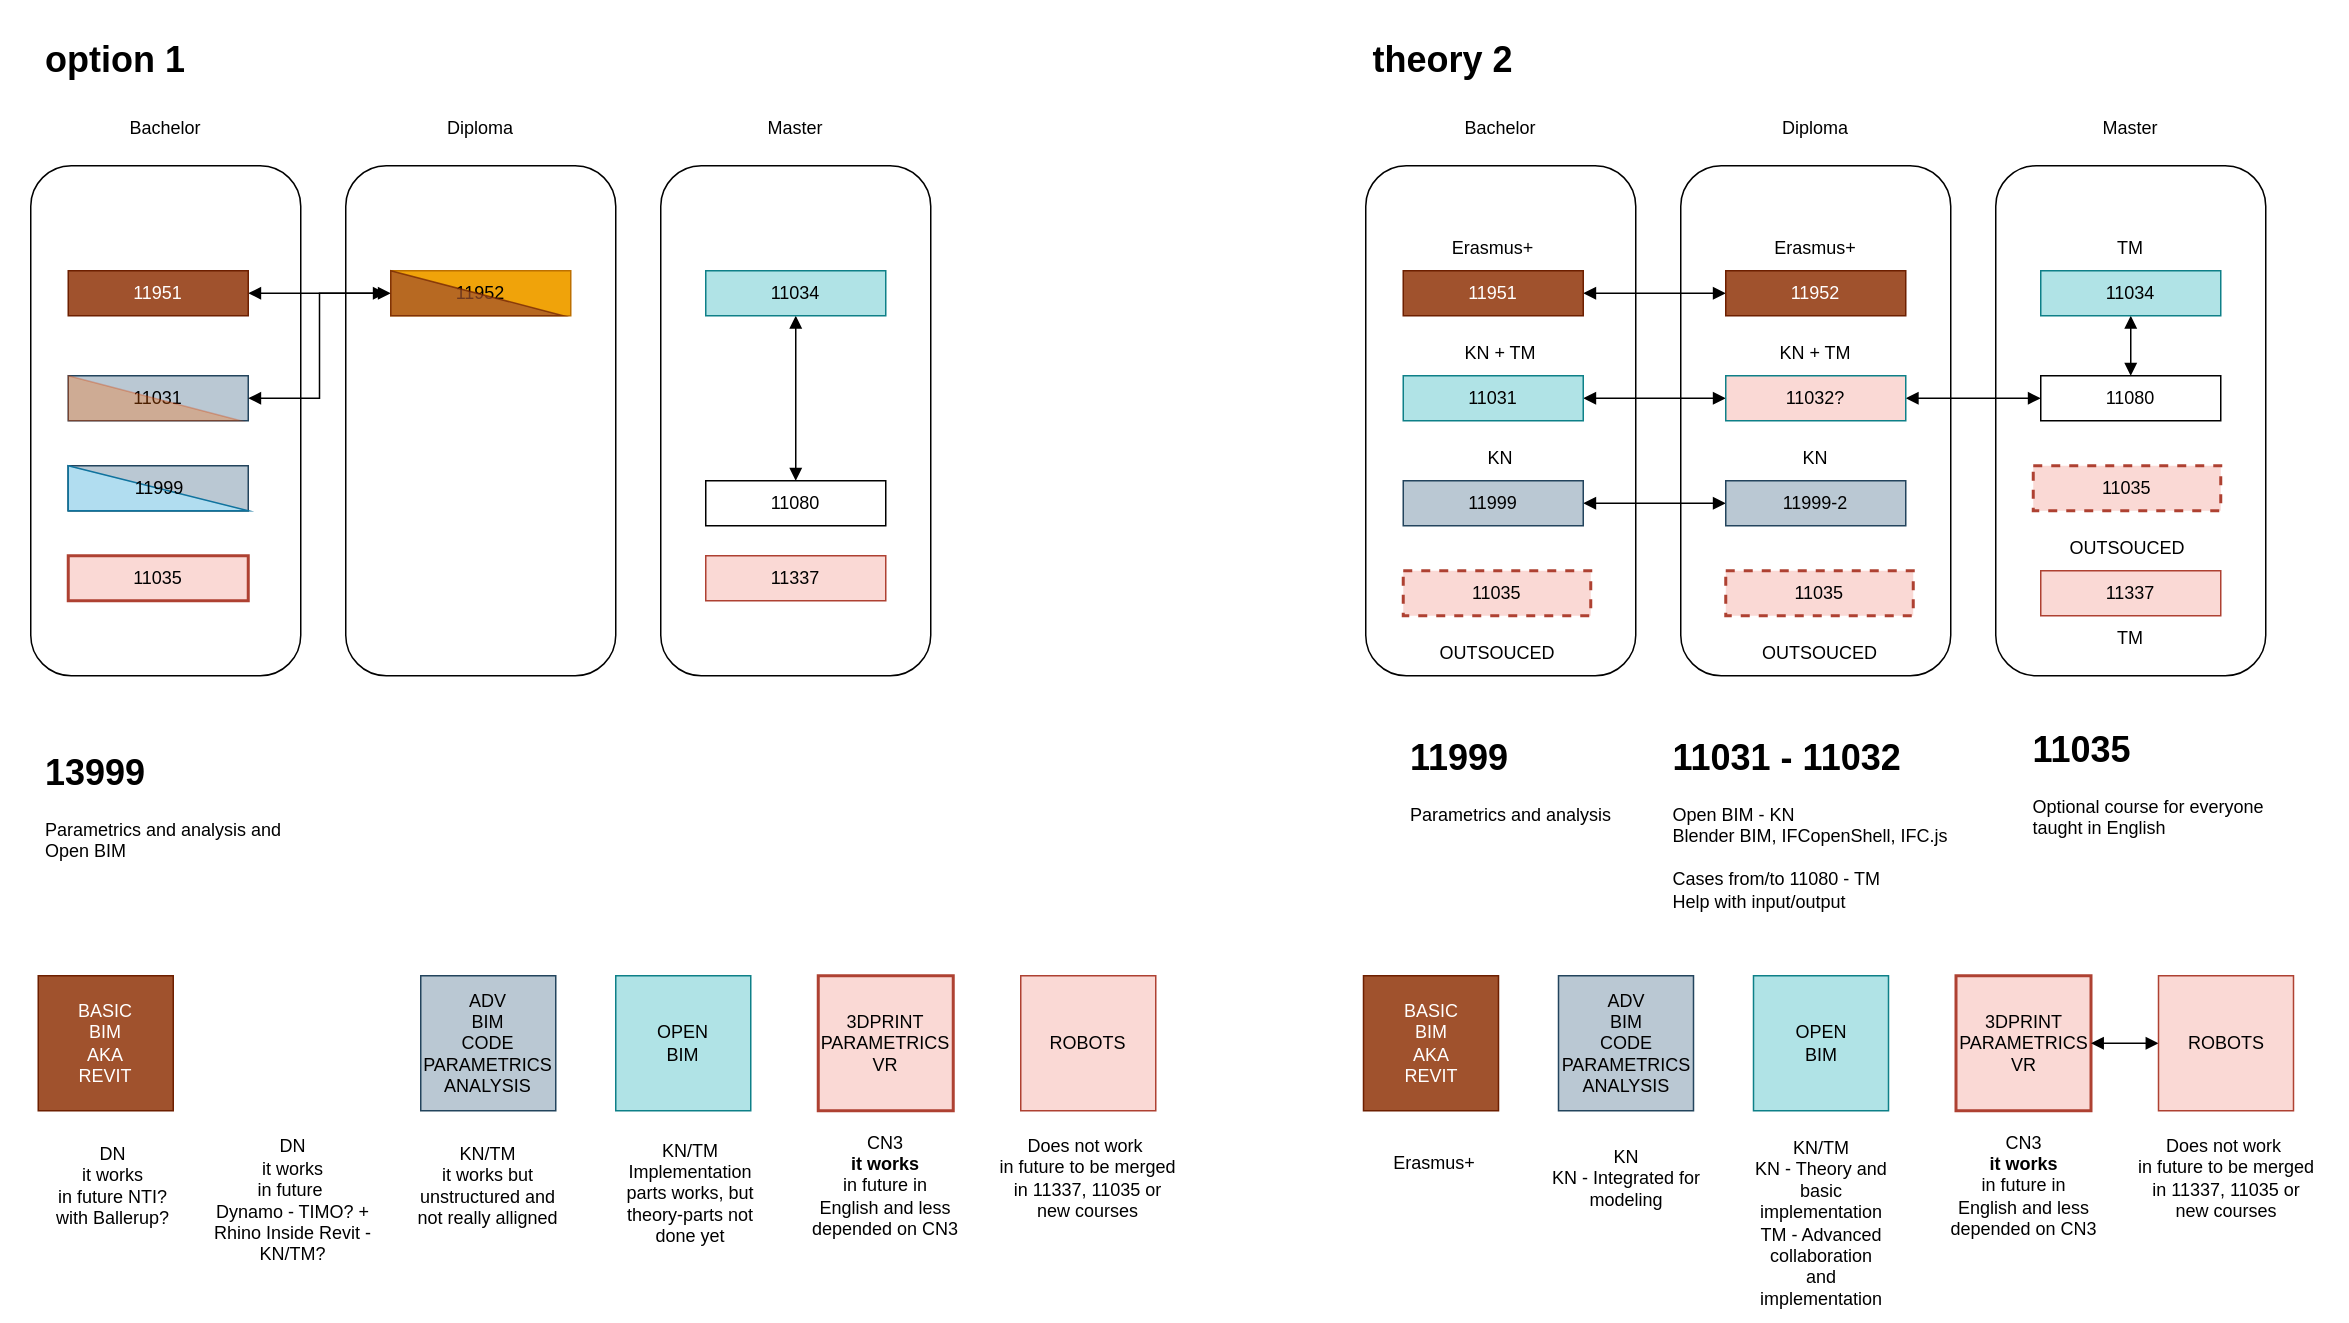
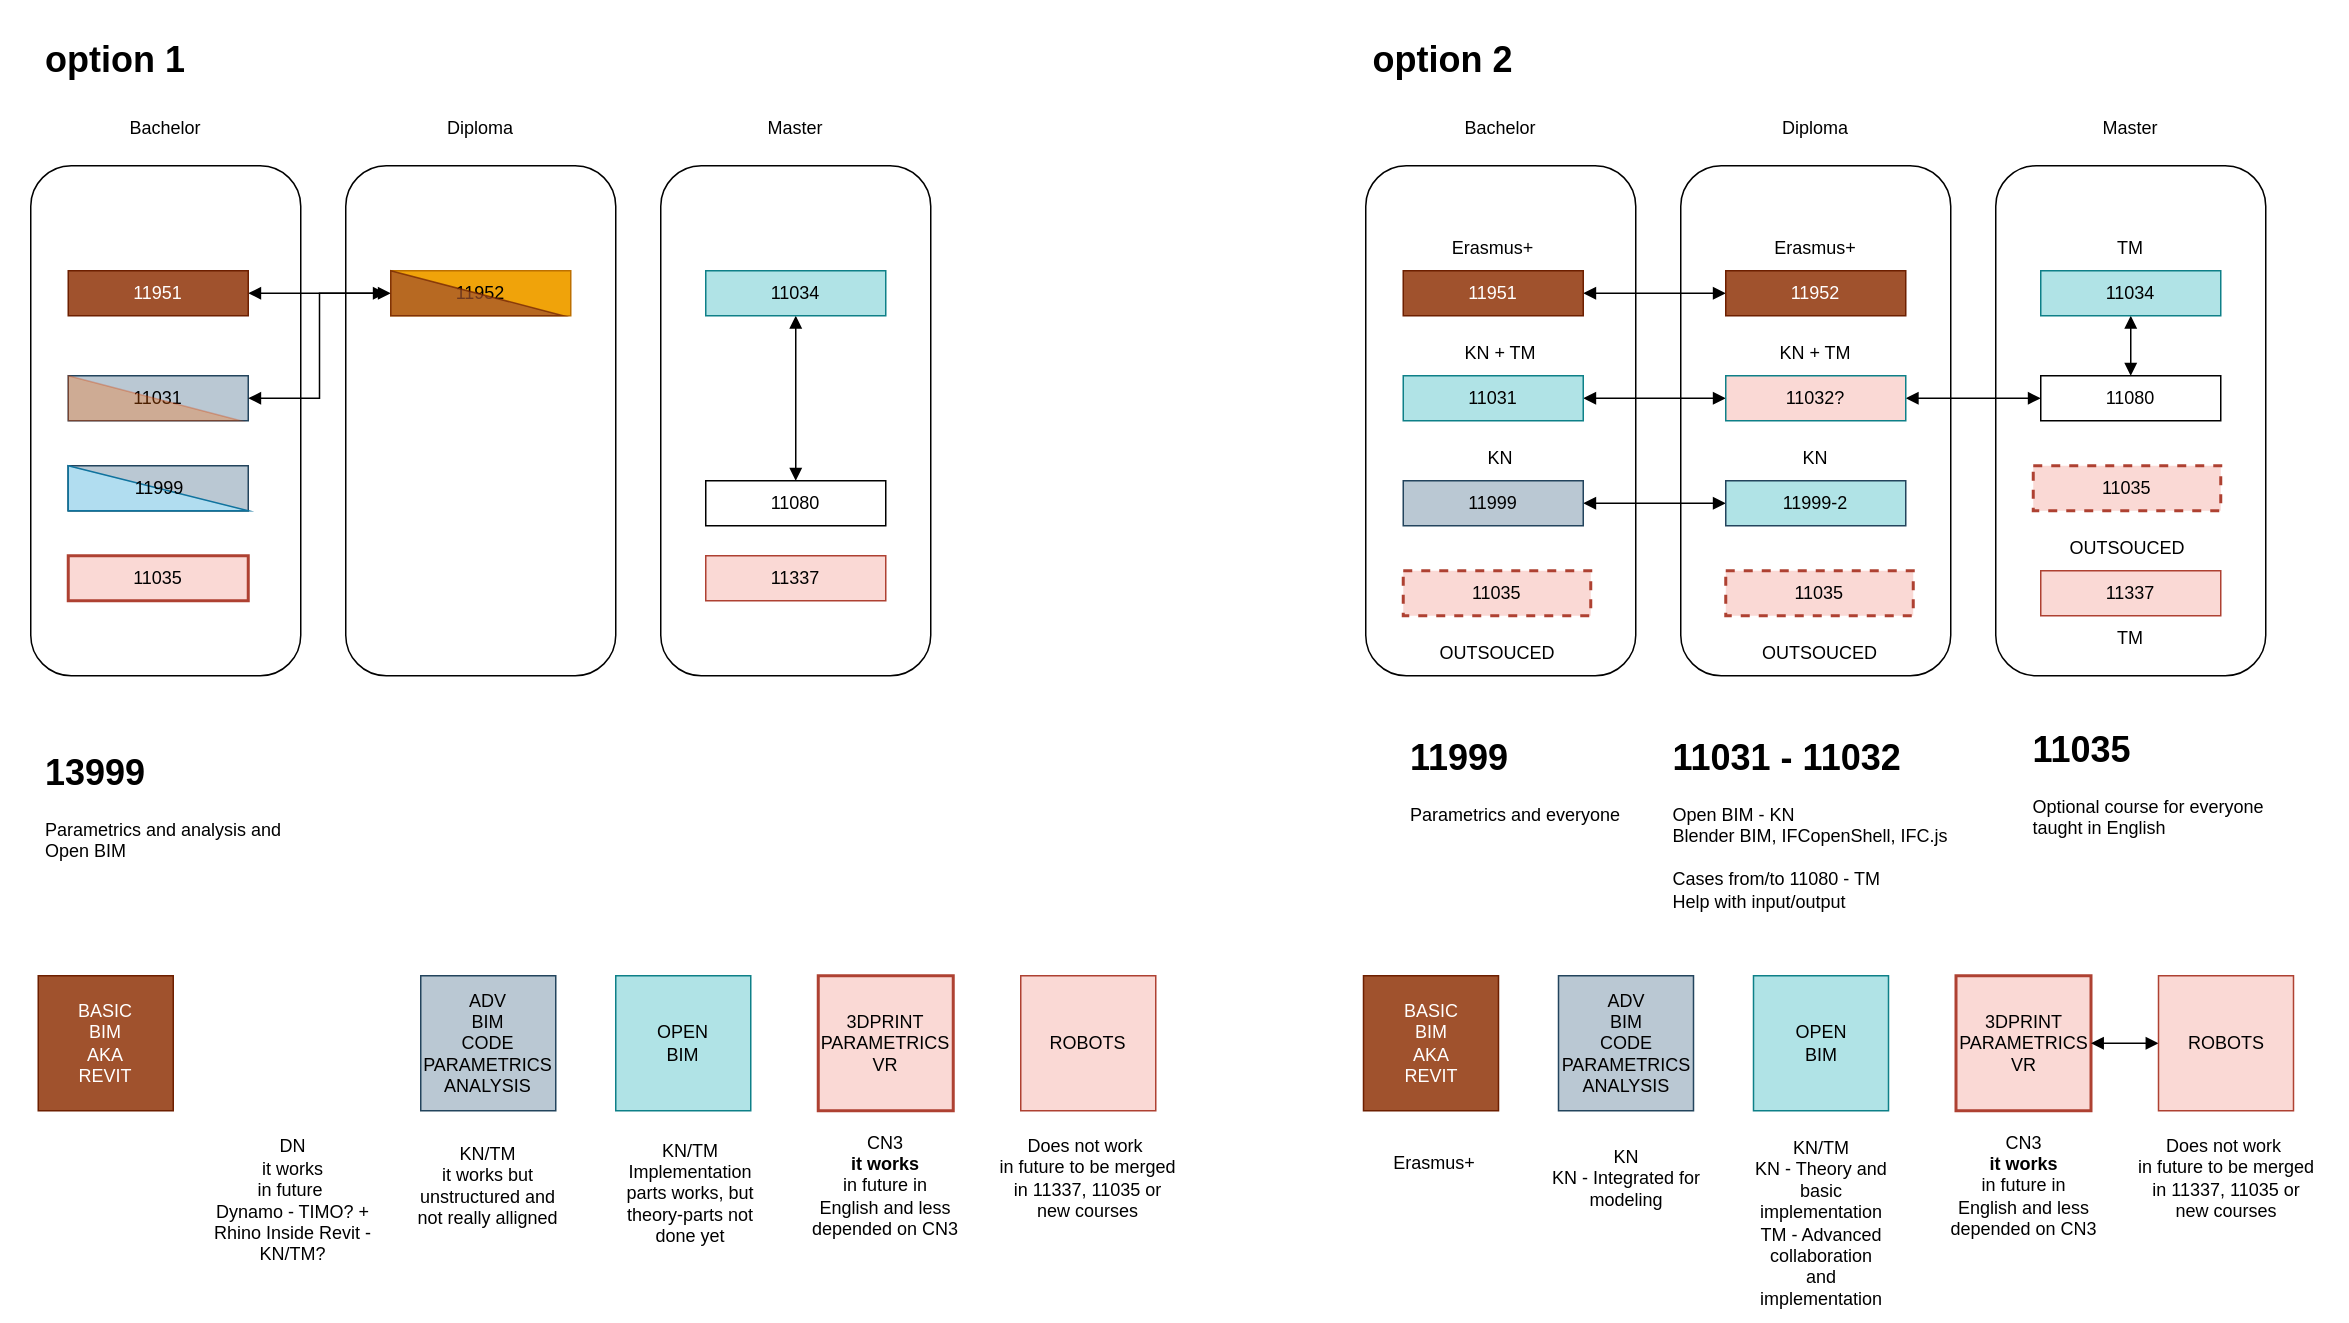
node "theory 2": label "theory 2" -> "option 2"
node "11999-2": fillcolor #bac8d3 -> #b0e3e6
node "11999 Parametrics and analysis": label "11999 Parametrics and analysis" -> "11999 Parametrics and everyone"
node "DN it works in future NTI? with Ballerup?": removed
